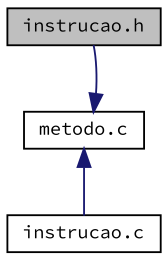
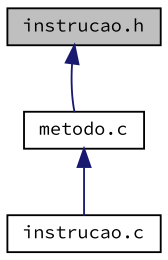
edge "instrucao.h" -> "metodo.c": reversed
